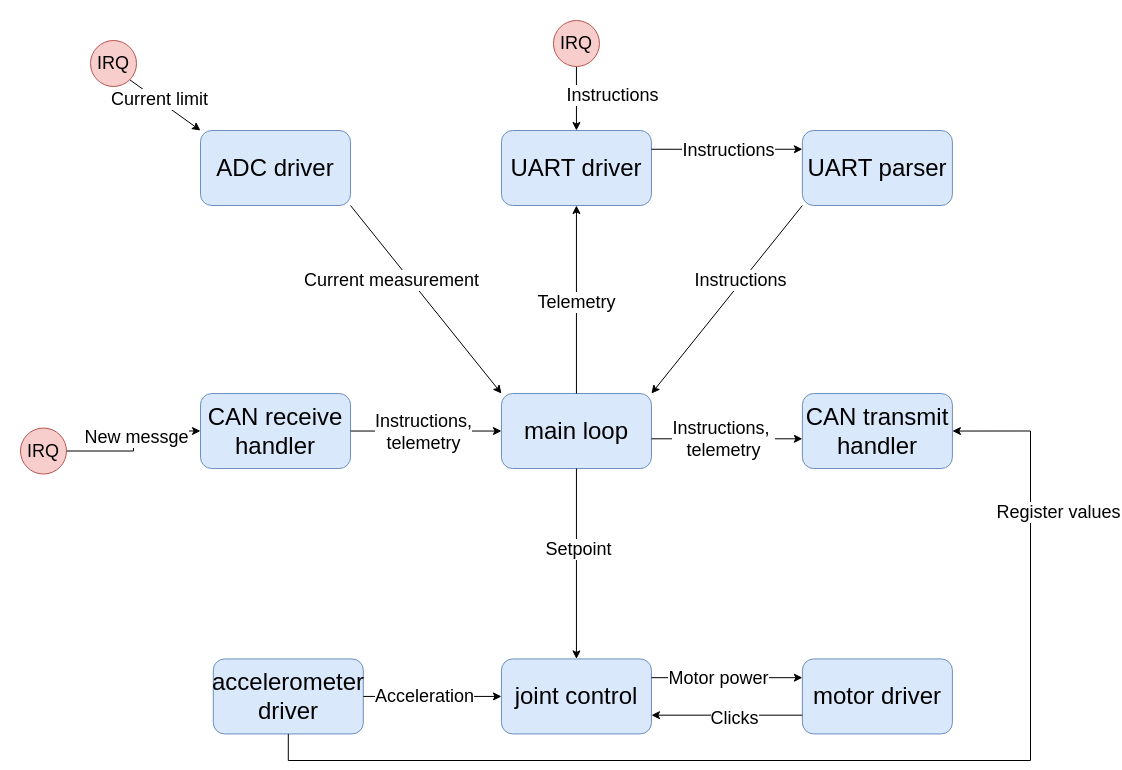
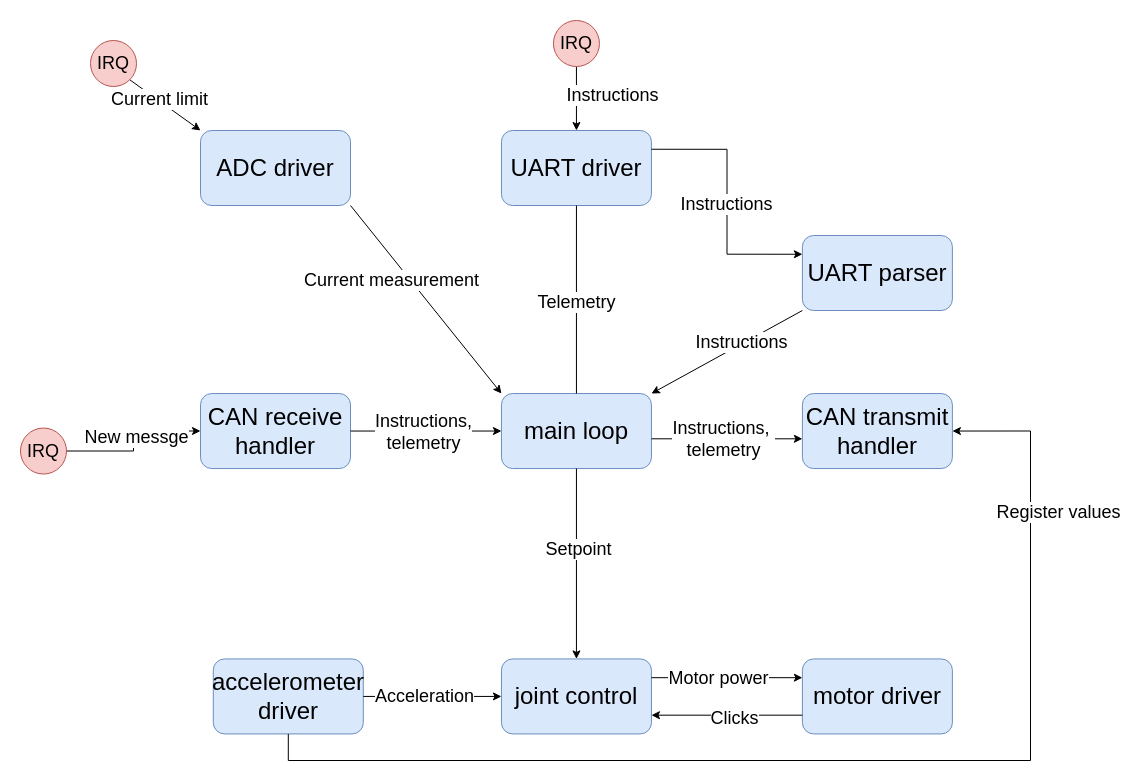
node "UART parser": moved (877, 168) -> (877, 273)
edge "main loop" -> "UART driver": arrowhead classic -> none
